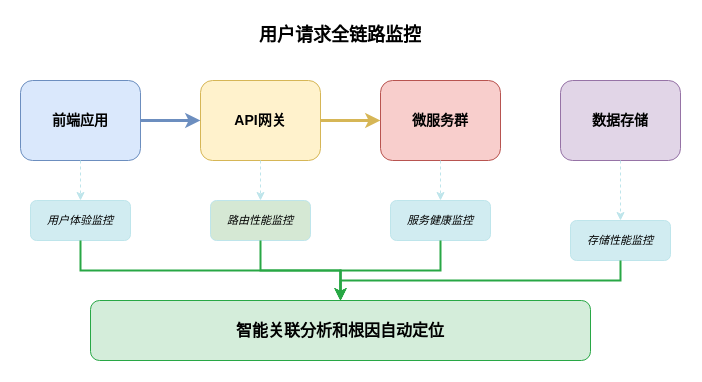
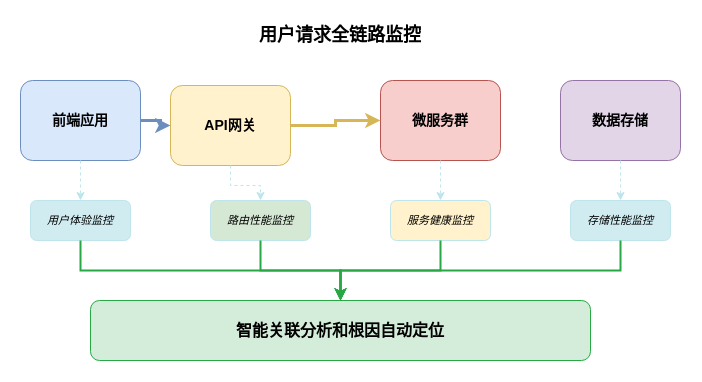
node "API网关": moved (261, 121) -> (231, 126)
node "服务健康监控": fillcolor #d1ecf1 -> #fff2cc
node "存储性能监控": moved (621, 241) -> (621, 221)
